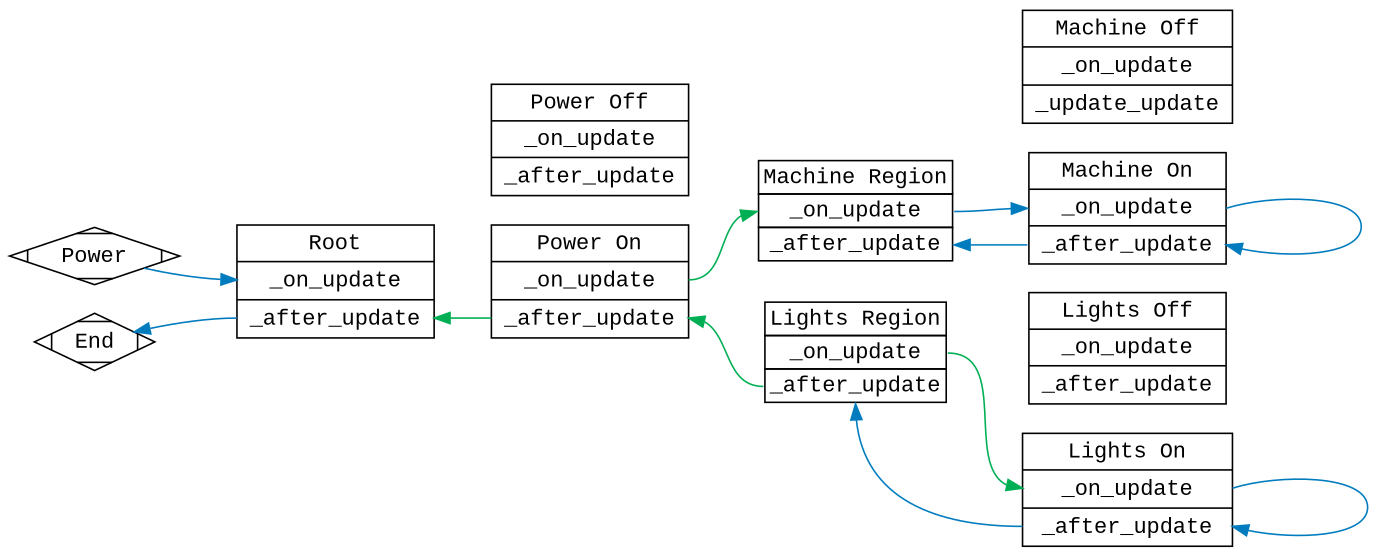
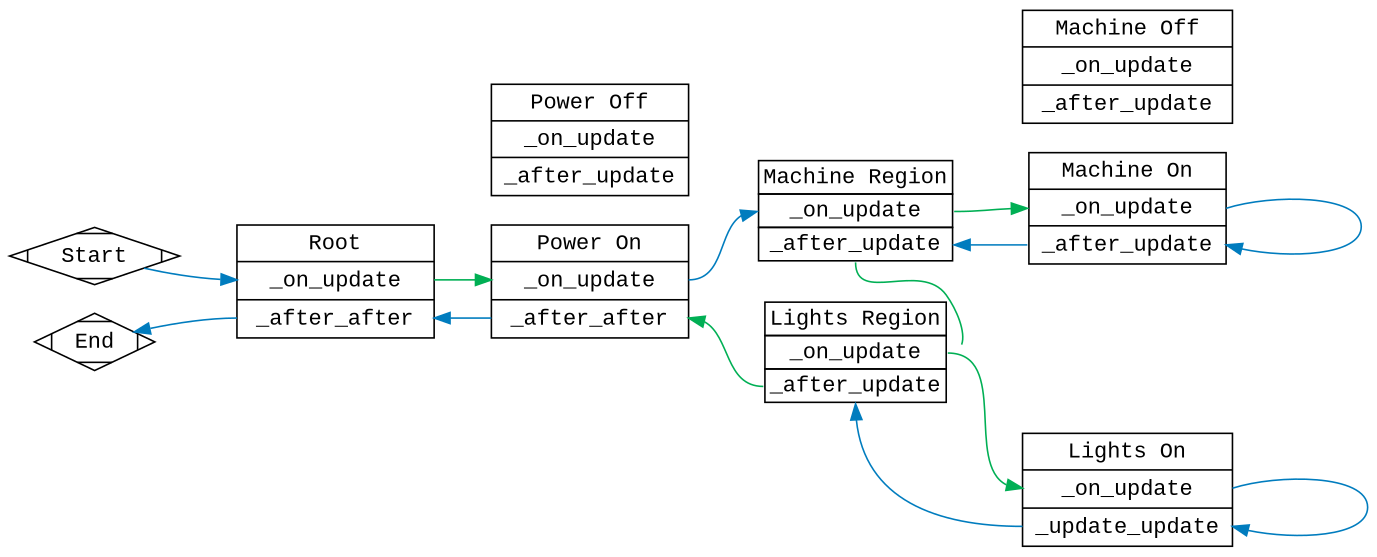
node "Machine Off": text "_update_update" -> "_after_update"
edge "Machine Region" -> "Machine On": color #007cbe -> #00af54
node "Power": label "Power" -> "Start"
edge "Power On" -> "Machine Region": color #00af54 -> #007cbe
edge "Root" -> "Power On": added
edge "Machine Region" -> "Lights Region": added
node "Root": text "_after_update" -> "_after_after"
edge "Power On" -> "Root": color #00af54 -> #007cbe
node "Power On": text "_after_update" -> "_after_after"
node "Lights Off": removed
node "Lights On": text "_after_update" -> "_update_update"
